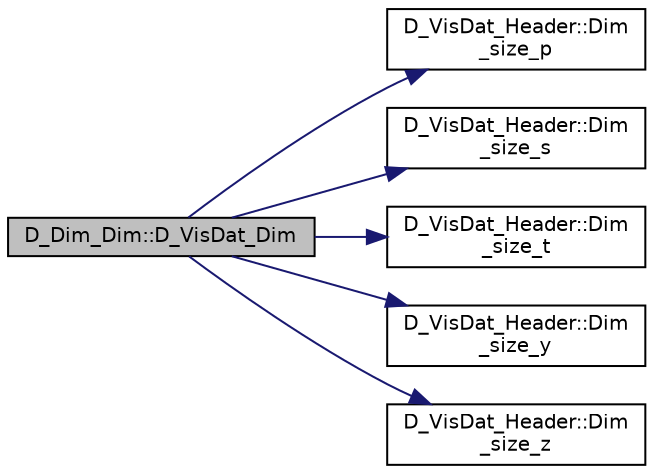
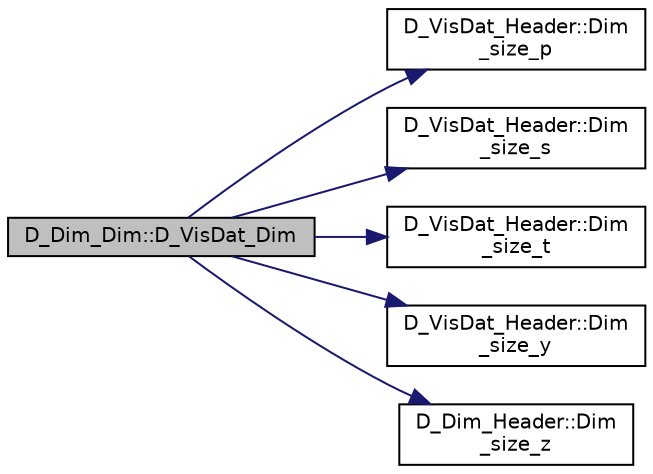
node "D_VisDat_Header::Dim _size_z": label "D_VisDat_Header::Dim _size_z" -> "D_Dim_Header::Dim _size_z"
